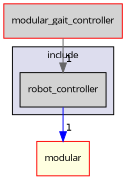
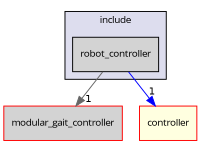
edge "modular_gait_controller" -> "robot_controller": reversed
node "modular": label "modular" -> "controller"
